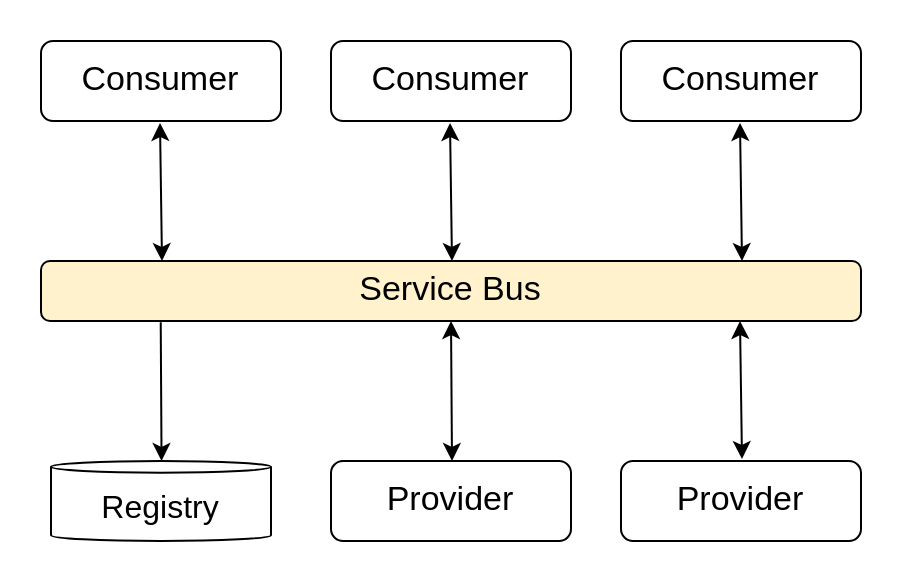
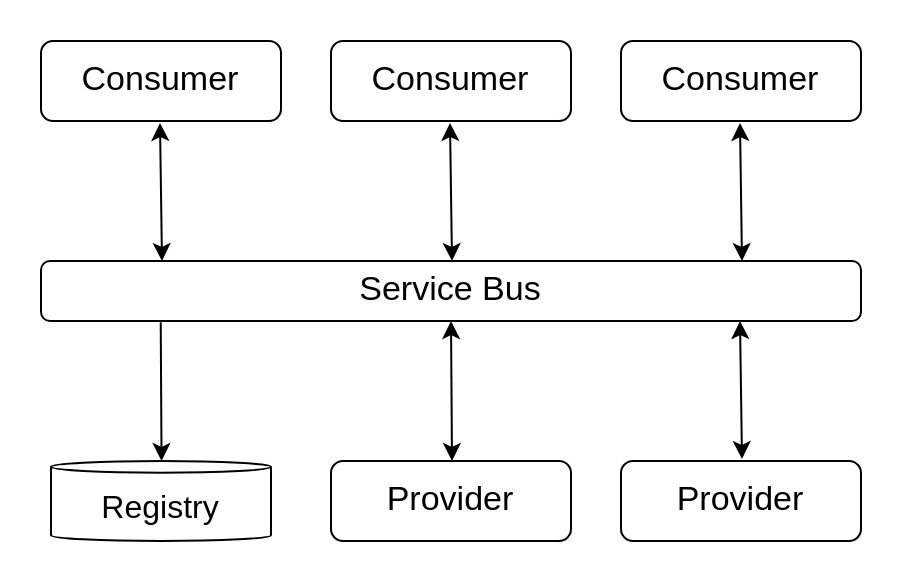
node "Service Bus": fillcolor #fff2cc -> #ffffff
